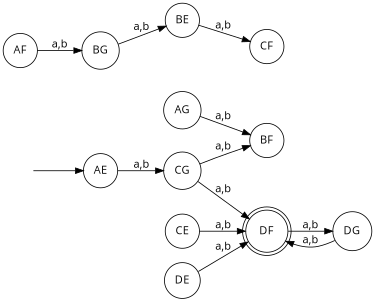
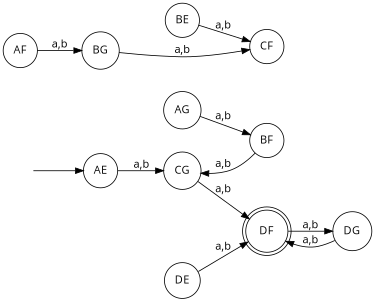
edge "BG" -> "BE": now "BG" -> "CF"
edge "CG" -> "BF": reversed
node "CE": removed
